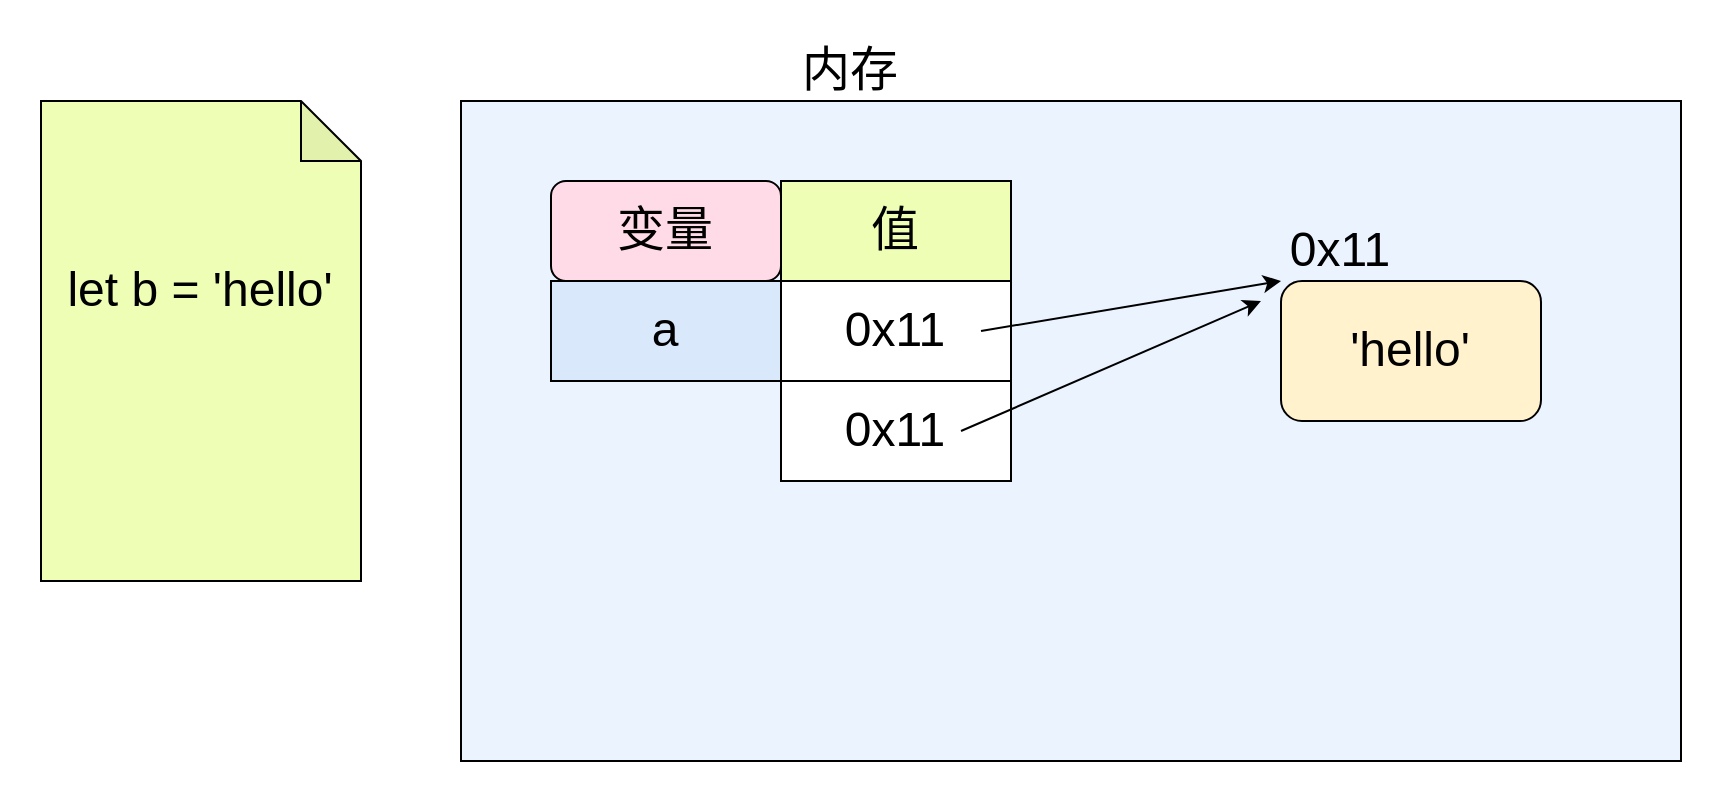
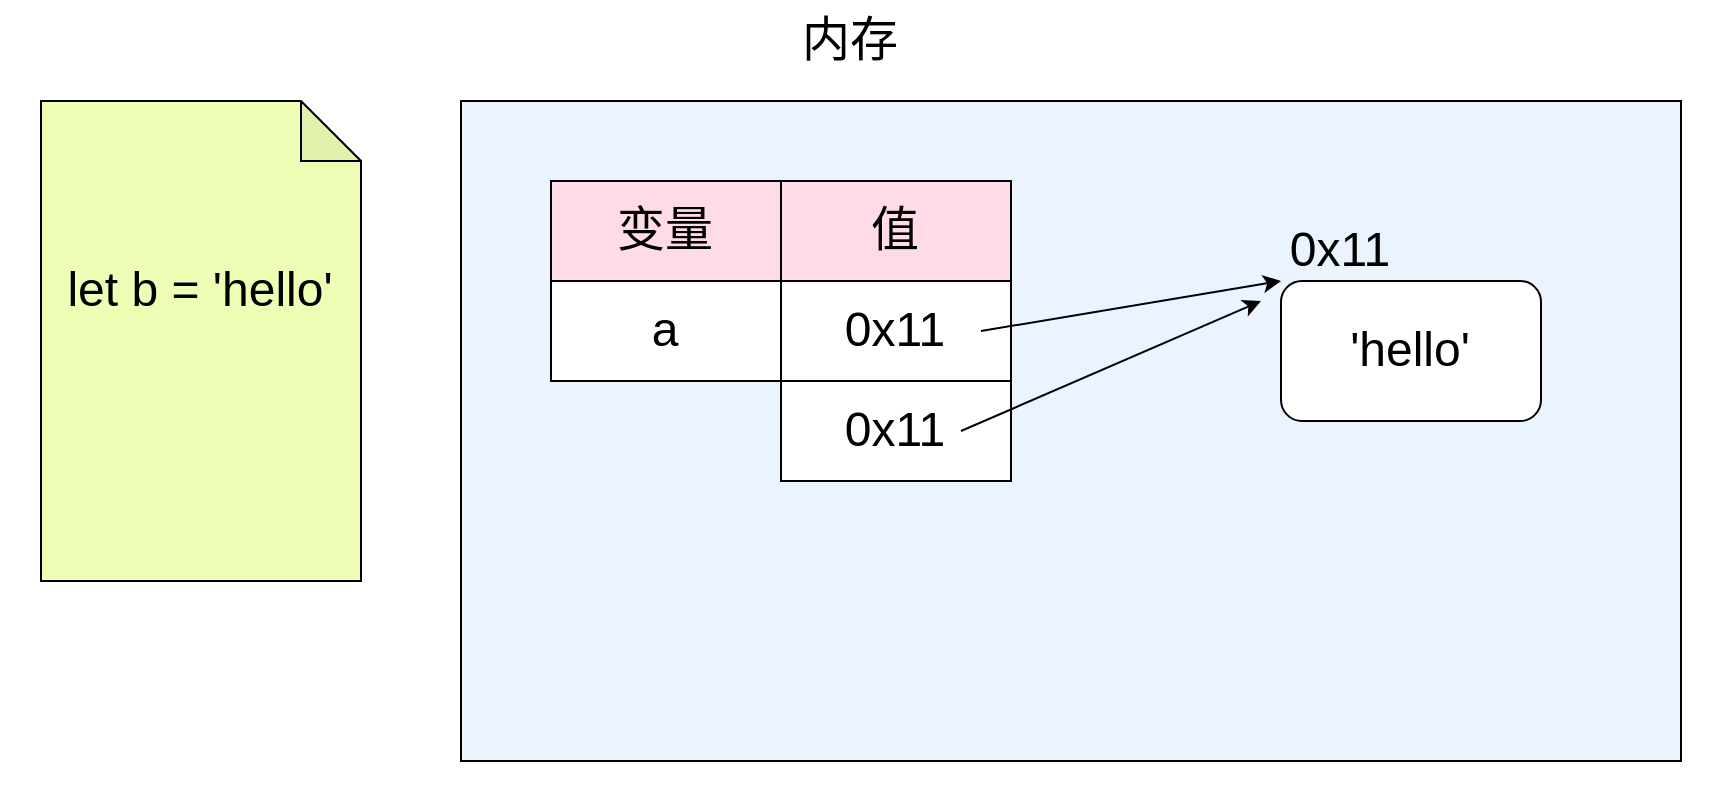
node "内存": moved (851, 71) -> (851, 41)
node "变量": shape rounded rectangle -> rectangle
node "值": fillcolor #eeffb5 -> #ffdbe7
node "a": fillcolor #dae8fc -> #ffffff
node "'hello'": fillcolor #fff2cc -> #ffffff
